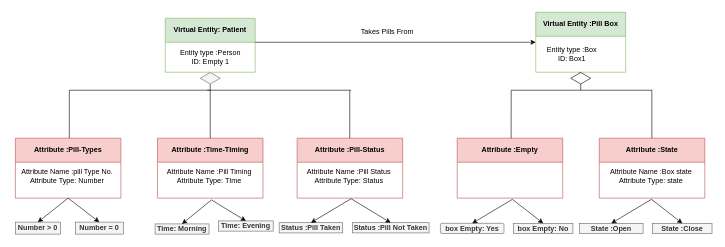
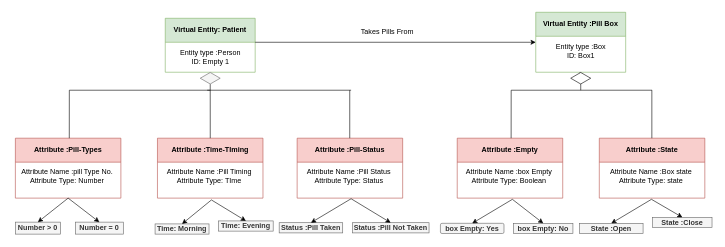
node "Entity type :Box ID: Box1": moved (572, 54) -> (581, 51)
node "Attribute Name :box Empty Attribute Type: Boolean": added
node "State :Close": moved (683, 229) -> (683, 223)
